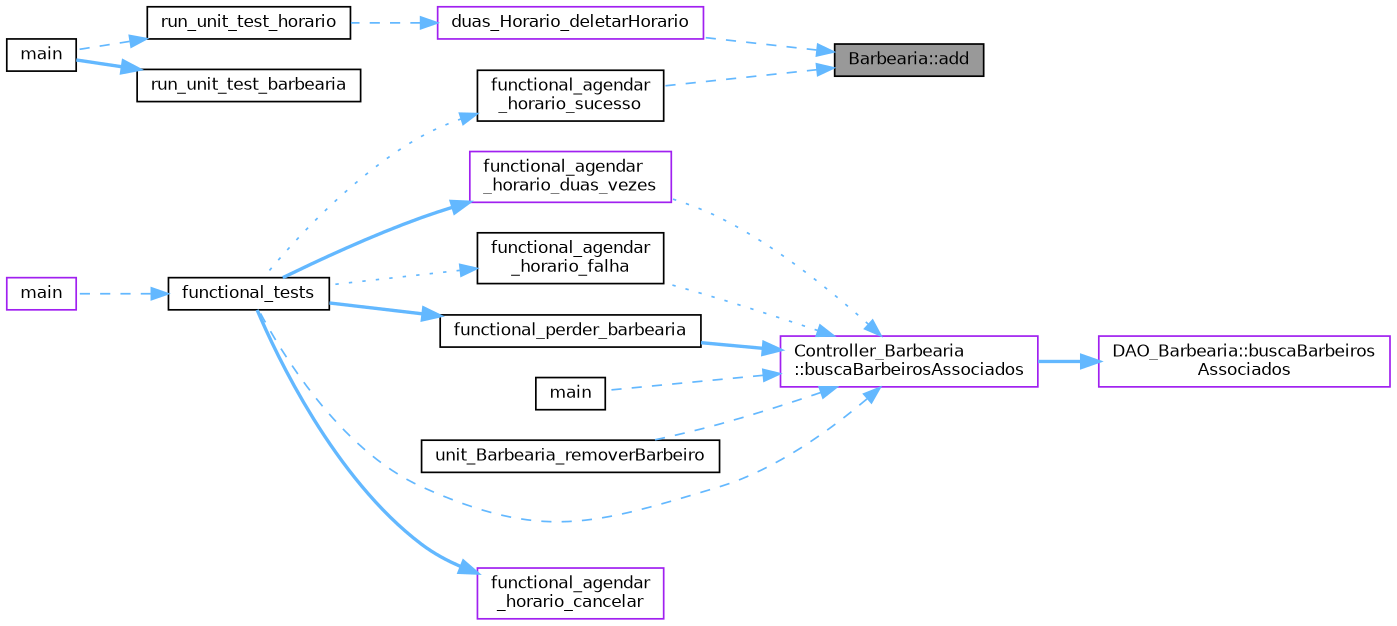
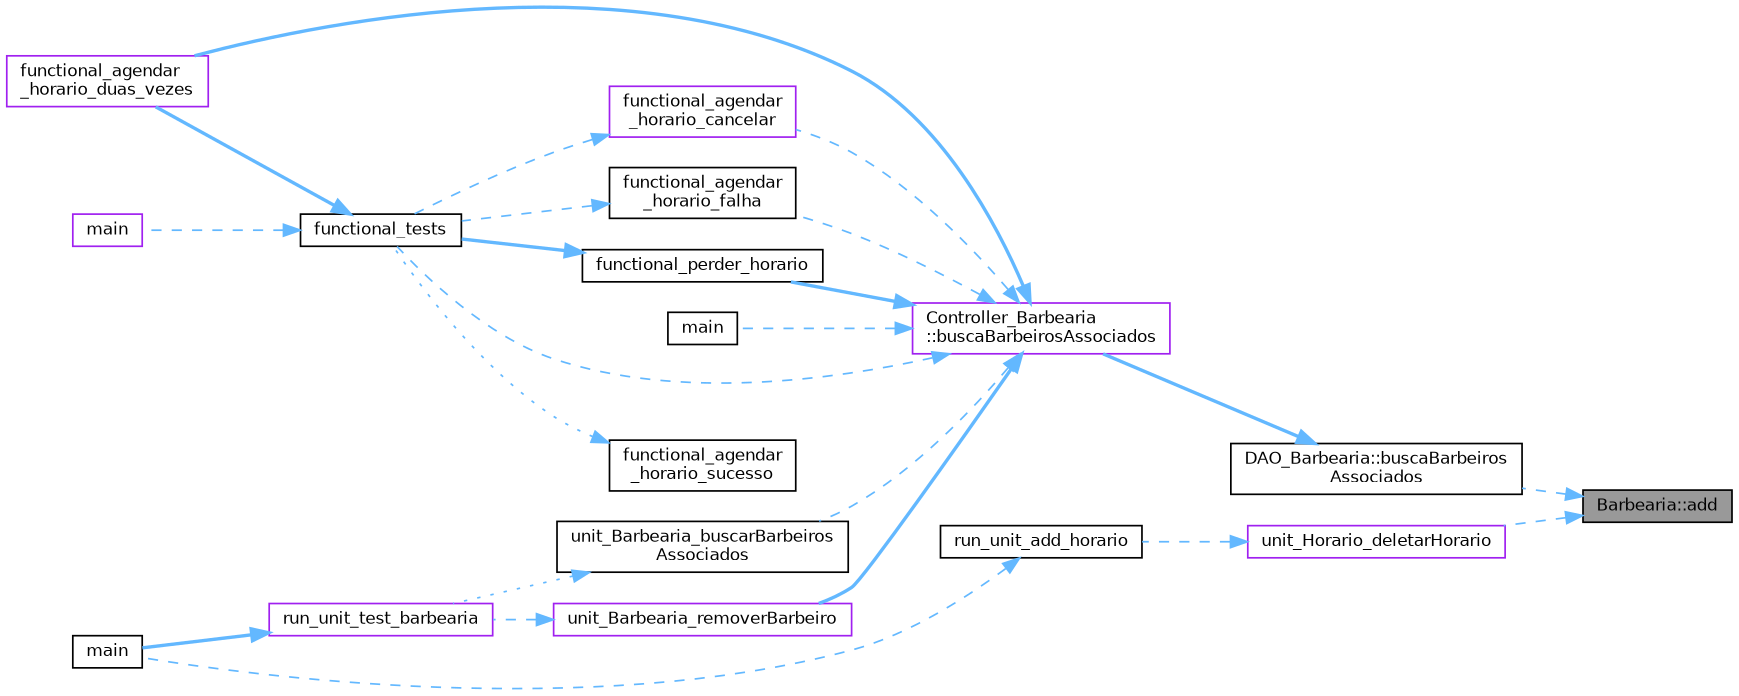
node "run_unit_test_horario": label "run_unit_test_horario" -> "run_unit_add_horario"
node "duas_Horario_deletarHorario": label "duas_Horario_deletarHorario" -> "unit_Horario_deletarHorario"
edge "functional_agendar _horario_sucesso" -> "Barbearia::add": now "DAO_Barbearia::buscaBarbeiros Associados" -> "Barbearia::add"
node "run_unit_test_barbearia": color black -> purple
edge "functional_agendar _horario_cancelar" -> "Controller_Barbearia ::buscaBarbeirosAssociados": added
edge "functional_tests" -> "functional_agendar _horario_duas_vezes": reversed
edge "functional_agendar _horario_duas_vezes" -> "Controller_Barbearia ::buscaBarbeirosAssociados": style dotted -> bold
edge "functional_tests" -> "functional_agendar _horario_falha": style dotted -> dashed
edge "functional_agendar _horario_falha" -> "Controller_Barbearia ::buscaBarbeirosAssociados": style dotted -> dashed
node "functional_perder_barbearia": label "functional_perder_barbearia" -> "functional_perder_horario"
node "DAO_Barbearia::buscaBarbeiros Associados": color purple -> black
edge "unit_Barbearia_removerBarbeiro" -> "Controller_Barbearia ::buscaBarbeirosAssociados": style dashed -> bold
edge "functional_tests" -> "functional_agendar _horario_cancelar": style bold -> dashed
node "unit_Barbearia_removerBarbeiro": color black -> purple
node "unit_Barbearia_buscarBarbeiros Associados": added
edge "run_unit_test_barbearia" -> "unit_Barbearia_removerBarbeiro": added
